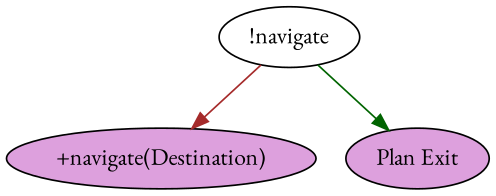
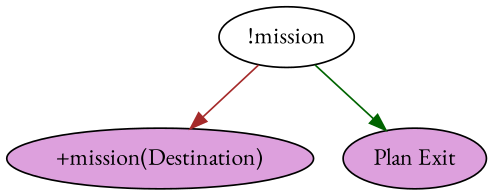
node "!navigate": label "!navigate" -> "!mission"
node "+navigate(Destination)": label "+navigate(Destination)" -> "+mission(Destination)"
